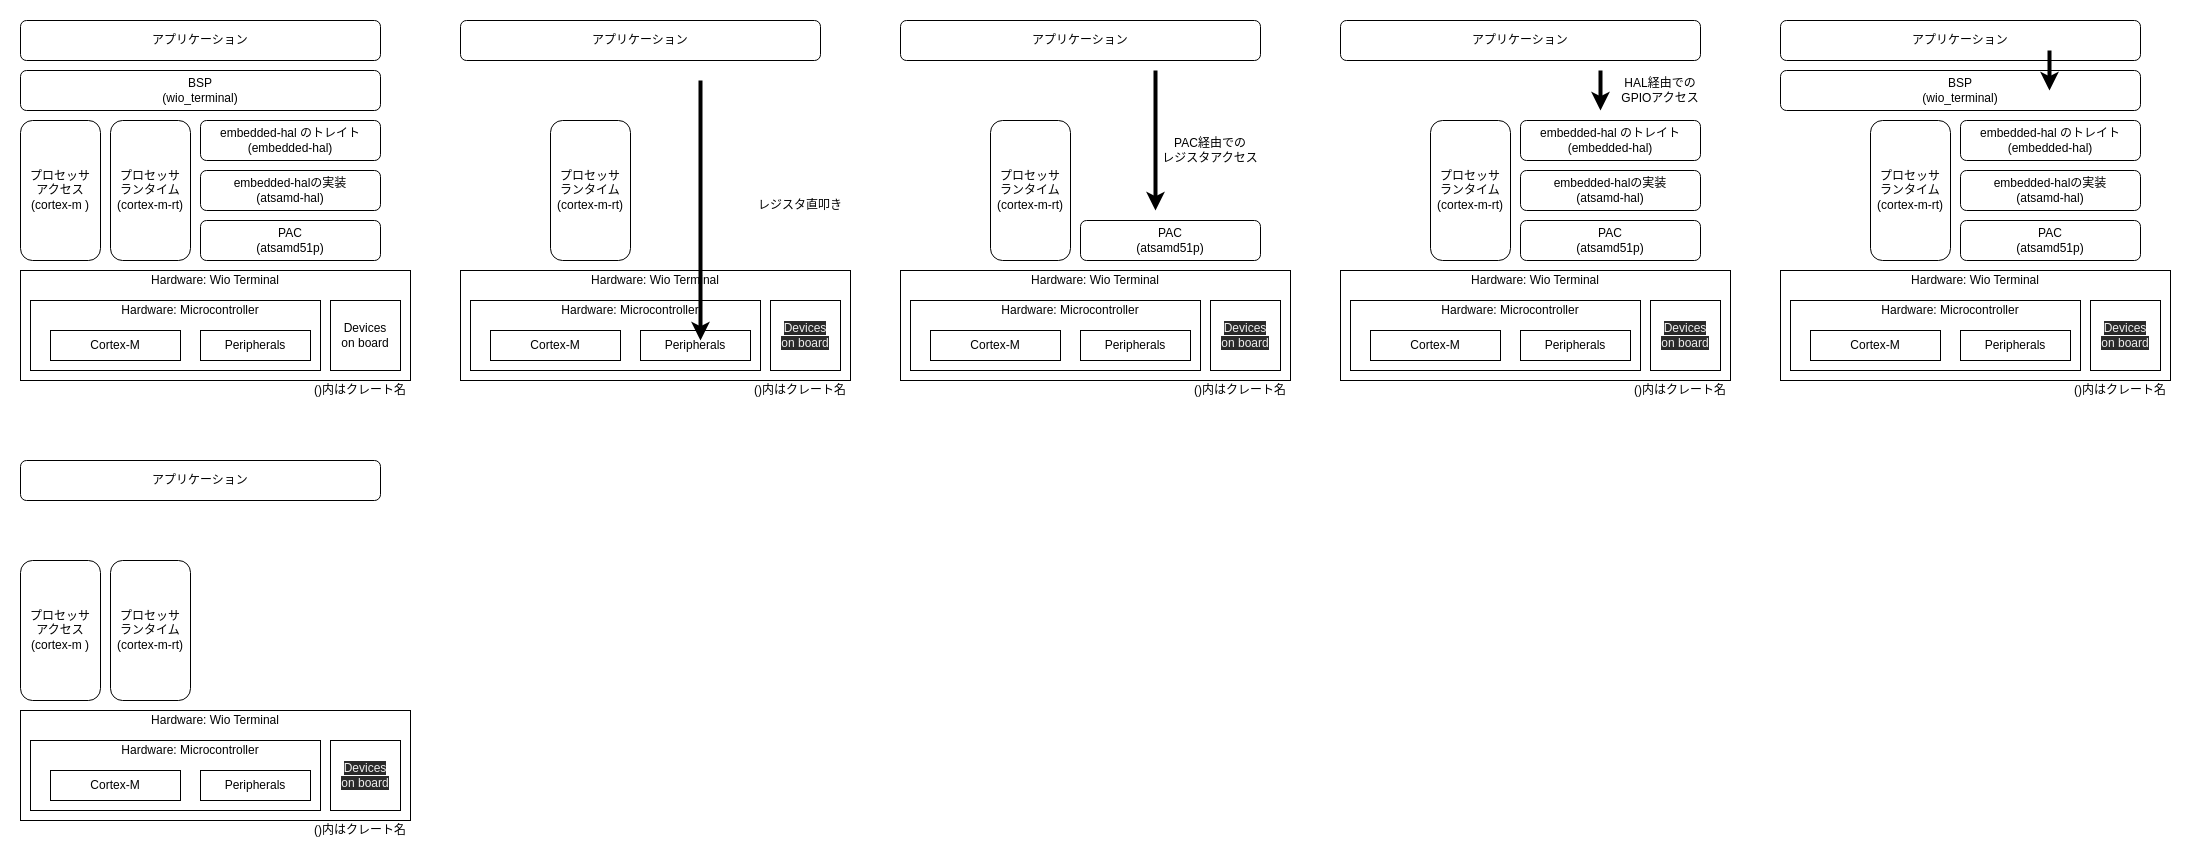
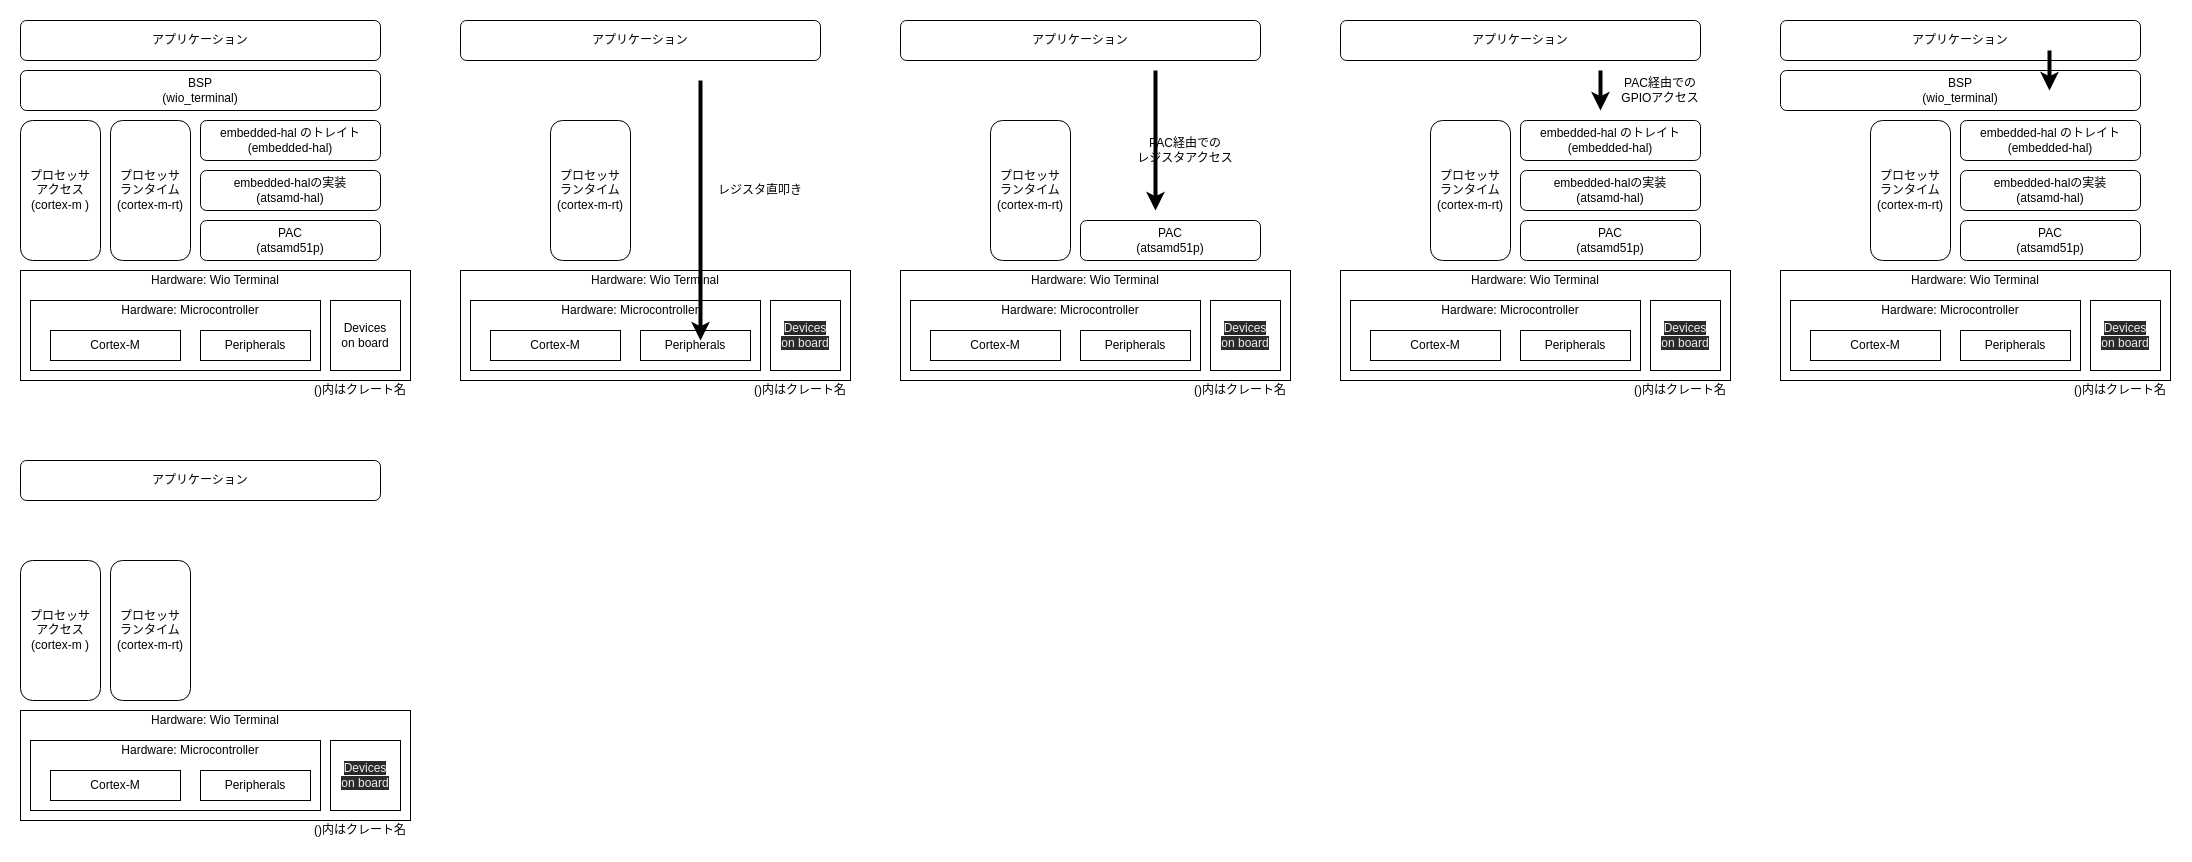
node "HAL経由での GPIOアクセス": label "HAL経由での GPIOアクセス" -> "PAC経由での GPIOアクセス"
node "PAC経由での レジスタアクセス": moved (1211, 151) -> (1186, 151)
node "レジスタ直叩き": moved (801, 206) -> (761, 191)
